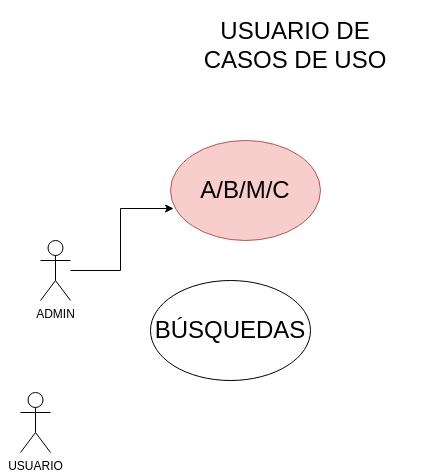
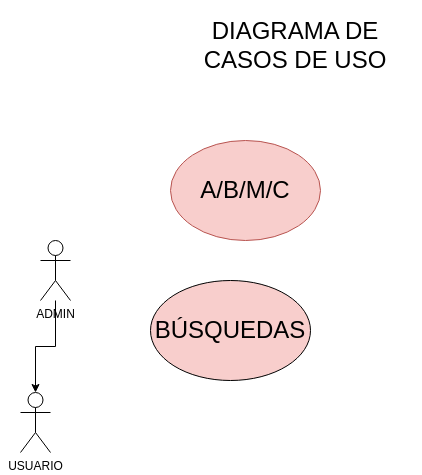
node "USUARIO DE CASOS DE USO": label "USUARIO DE CASOS DE USO" -> "DIAGRAMA DE CASOS DE USO"
edge "ADMIN" -> "A/B/M/C": now "ADMIN" -> "USUARIO"
node "BÚSQUEDAS": fillcolor #ffffff -> #f8cecc
